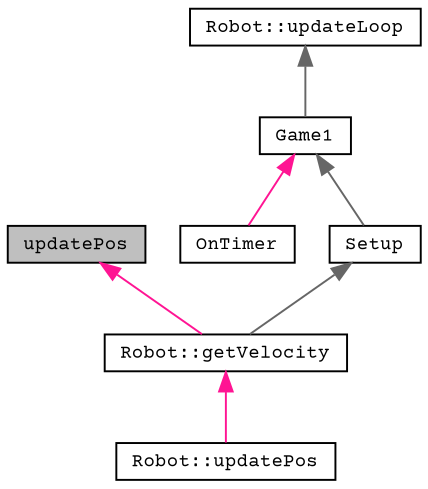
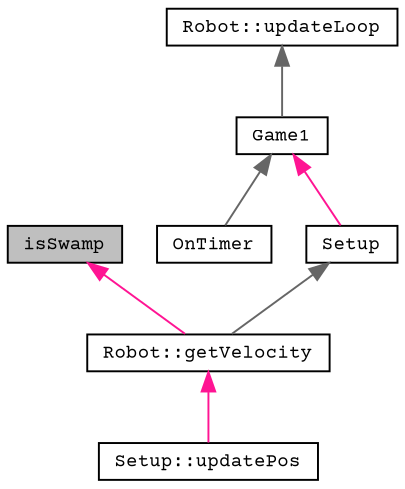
edge "OnTimer" -> "Game1": color deeppink -> gray40
edge "Setup" -> "Game1": color gray40 -> deeppink
node "updatePos": label "updatePos" -> "isSwamp"
node "Robot::updatePos": label "Robot::updatePos" -> "Setup::updatePos"
